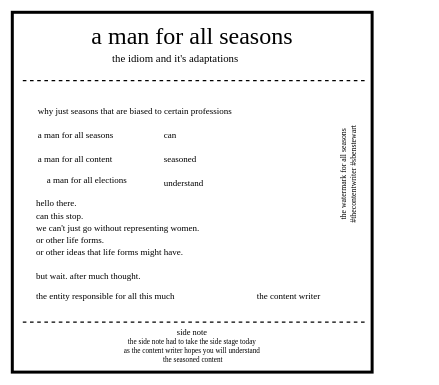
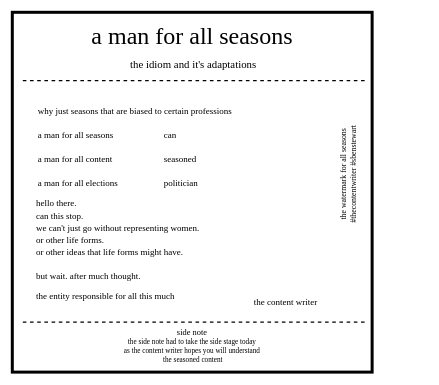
node "the idiom and it's adaptations": moved (175, 59) -> (193, 65)
node "a man for all elections": moved (103, 180) -> (94, 183)
node "understand": label "understand" -> "politician"
node "the content writer": moved (310, 296) -> (307, 302)
